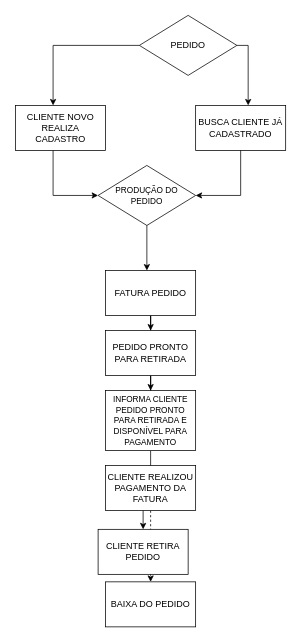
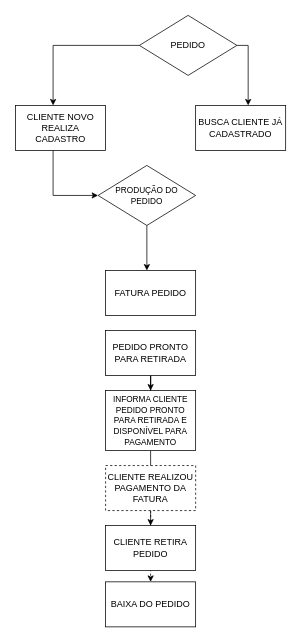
edge "BUSCA CLIENTE JÁ CADASTRADO" -> "PRODUÇÃO DO PEDIDO": removed
edge "FATURA PEDIDO" -> "PEDIDO PRONTO PARA RETIRADA": removed
node "CLIENTE REALIZOU PAGAMENTO DA FATURA": style solid -> dashed
node "CLIENTE RETIRA PEDIDO": moved (143, 552) -> (150, 548)
